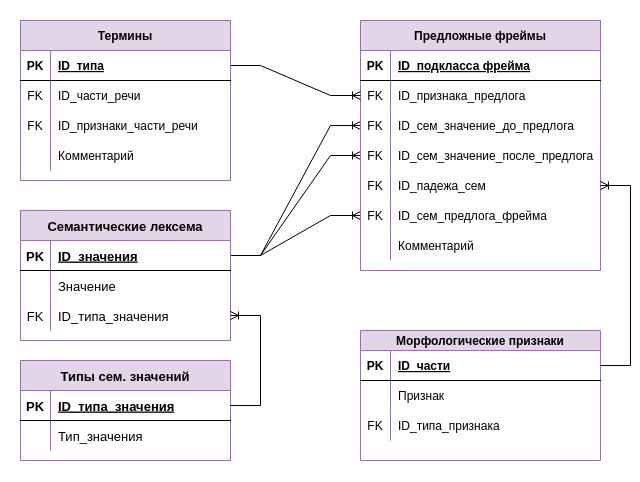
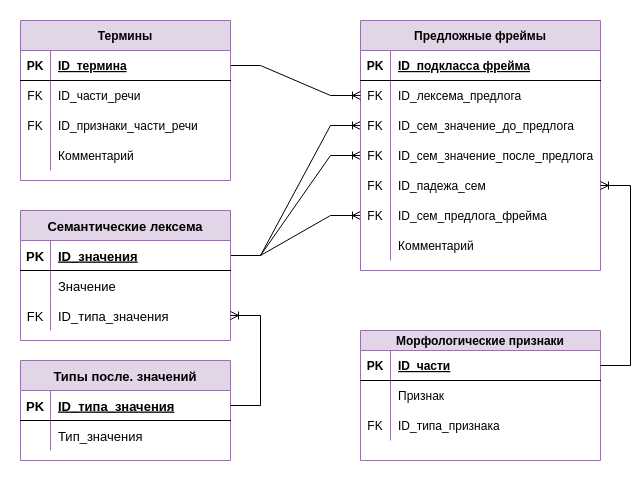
node "ID_типа": label "ID_типа" -> "ID_термина"
node "ID_признака_предлога": label "ID_признака_предлога" -> "ID_лексема_предлога"
node "Типы сем. значений": label "Типы сем. значений" -> "Типы после. значений"
